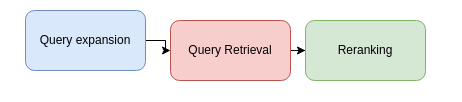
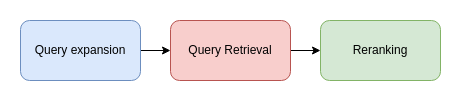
node "Query expansion": moved (86, 41) -> (81, 51)
node "Reranking": moved (366, 51) -> (381, 51)
